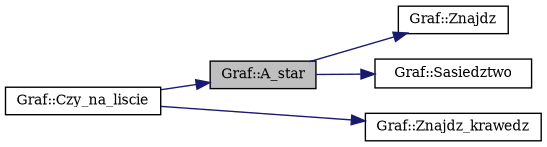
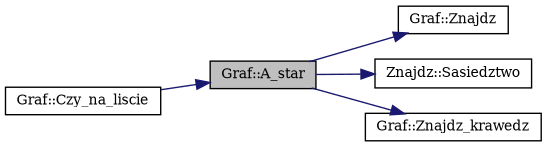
node "Graf::Sasiedztwo": label "Graf::Sasiedztwo" -> "Znajdz::Sasiedztwo"
edge "Graf::Czy_na_liscie" -> "Graf::Znajdz_krawedz": now "Graf::A_star" -> "Graf::Znajdz_krawedz"
